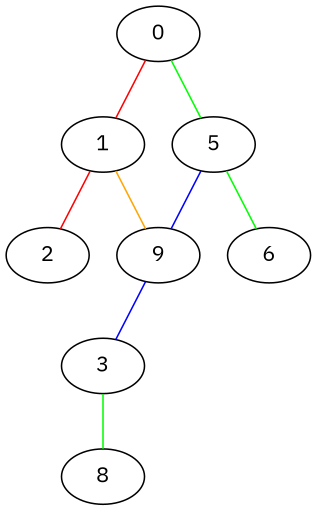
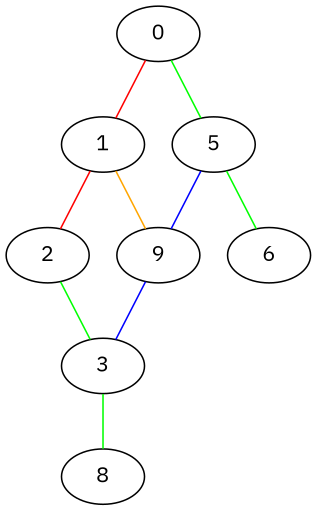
edge "2" -- "3": added
